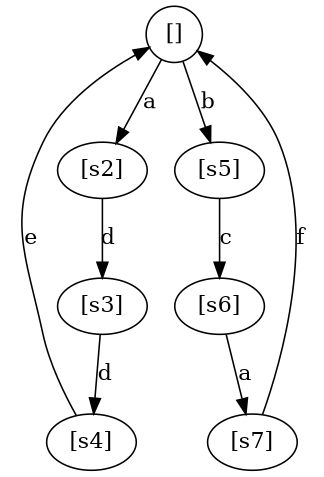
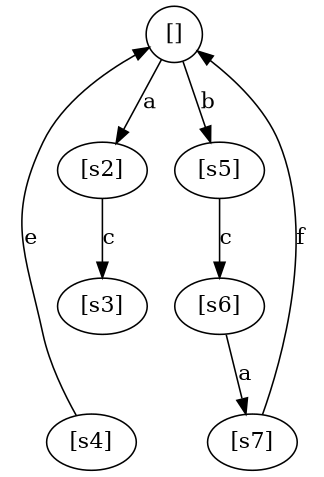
edge "[s2]" -> "[s3]": label "d" -> "c"
edge "[s3]" -> "[s4]": removed, label "d"
